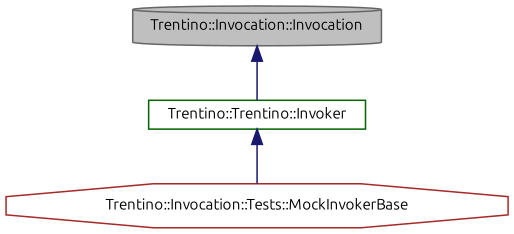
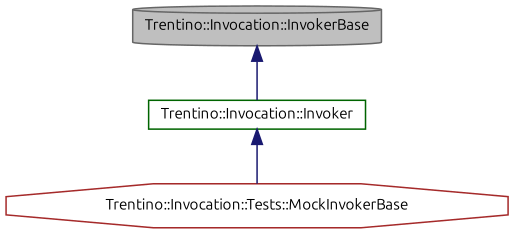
node "Trentino::Invocation::Invocation": label "Trentino::Invocation::Invocation" -> "Trentino::Invocation::InvokerBase"
node "Trentino::Trentino::Invoker": label "Trentino::Trentino::Invoker" -> "Trentino::Invocation::Invoker"
